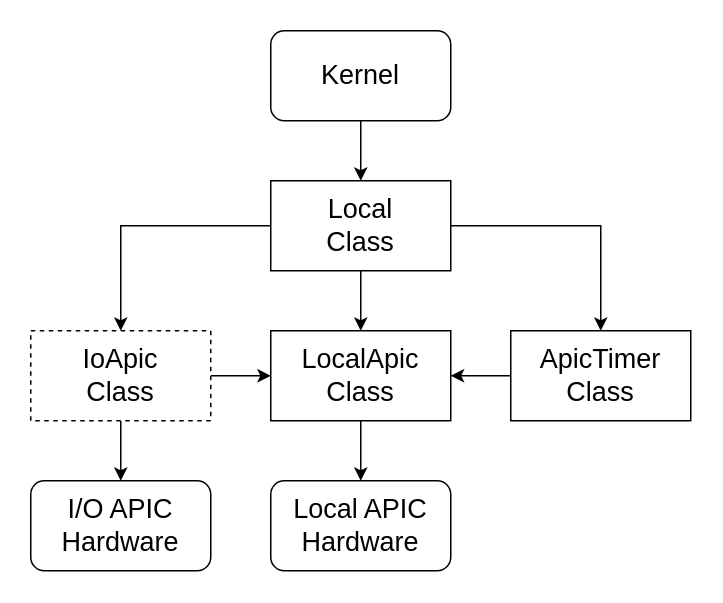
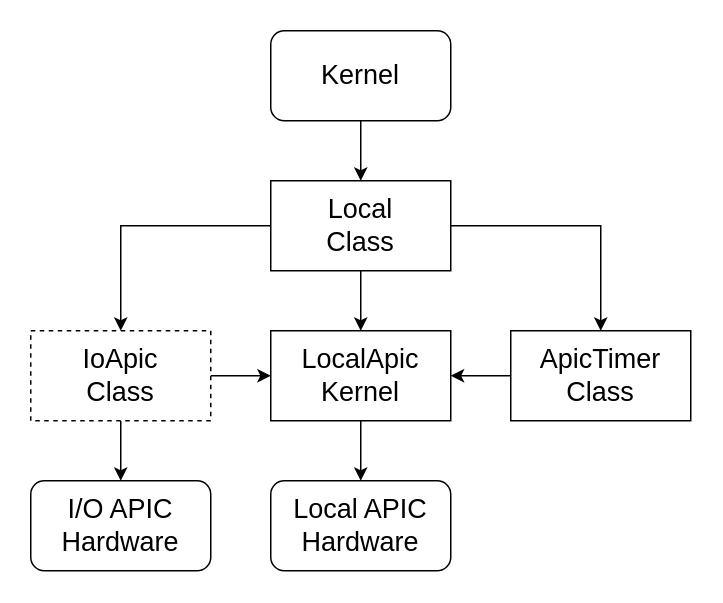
node "LocalApic Class": label "LocalApic Class" -> "LocalApic Kernel"
